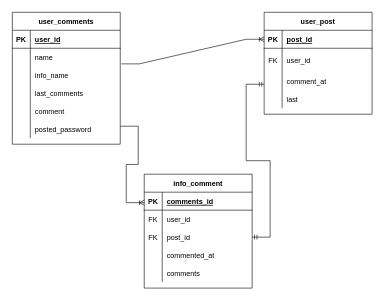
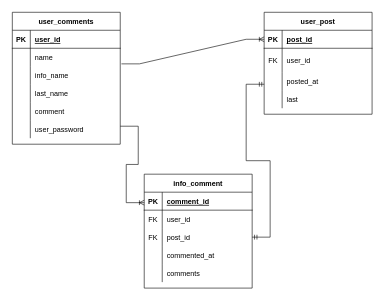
node "comment_at": label "comment_at" -> "posted_at"
node "last_comments": label "last_comments" -> "last_name"
node "posted_password": label "posted_password" -> "user_password"
node "comments_id": label "comments_id" -> "comment_id"
